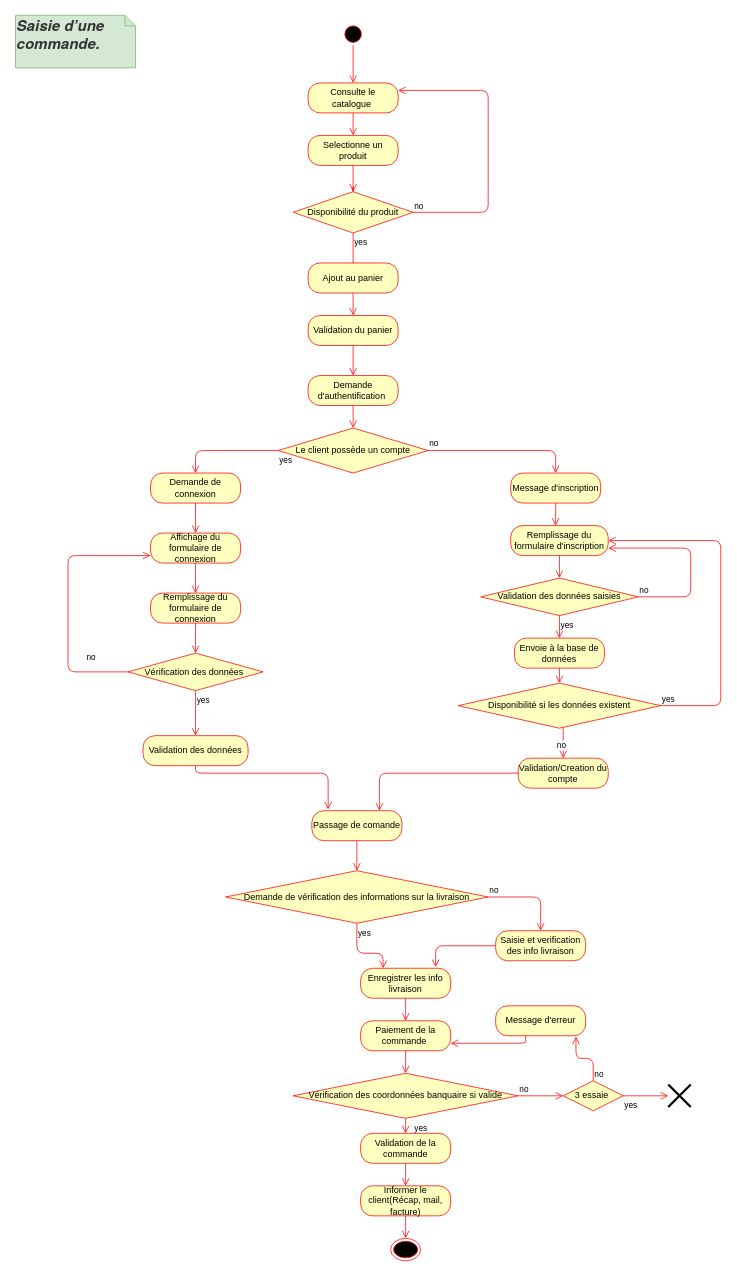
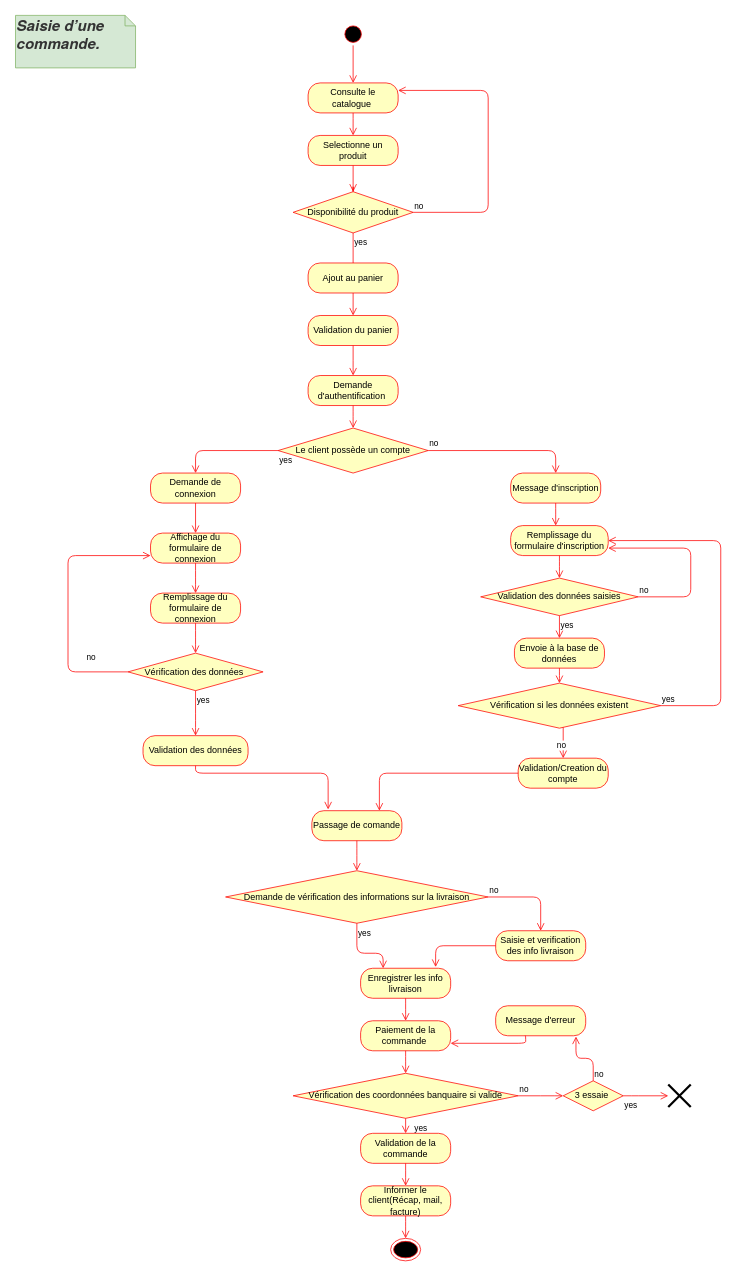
node "Disponibilité si les données existent": label "Disponibilité si les données existent" -> "Vérification si les données existent"
